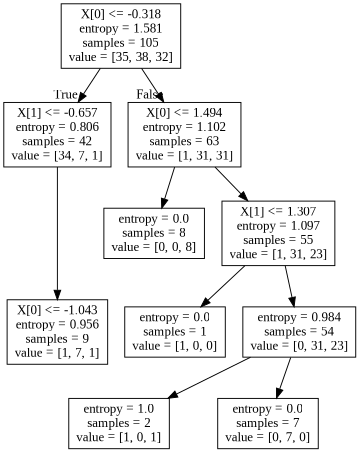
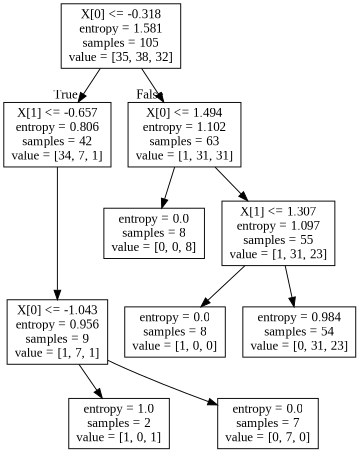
node "entropy = 0.0 samples = 1 value = [1, 0, 0]": label "entropy = 0.0 samples = 1 value = [1, 0, 0]" -> "entropy = 0.0 samples = 8 value = [1, 0, 0]"
edge "entropy = 0.984 samples = 54 value = [0, 31, 23]" -> "entropy = 0.0 samples = 7 value = [0, 7, 0]": now "X[0] <= -1.043 entropy = 0.956 samples = 9 value = [1, 7, 1]" -> "entropy = 0.0 samples = 7 value = [0, 7, 0]"
edge "entropy = 0.984 samples = 54 value = [0, 31, 23]" -> "entropy = 1.0 samples = 2 value = [1, 0, 1]": now "X[0] <= -1.043 entropy = 0.956 samples = 9 value = [1, 7, 1]" -> "entropy = 1.0 samples = 2 value = [1, 0, 1]"
